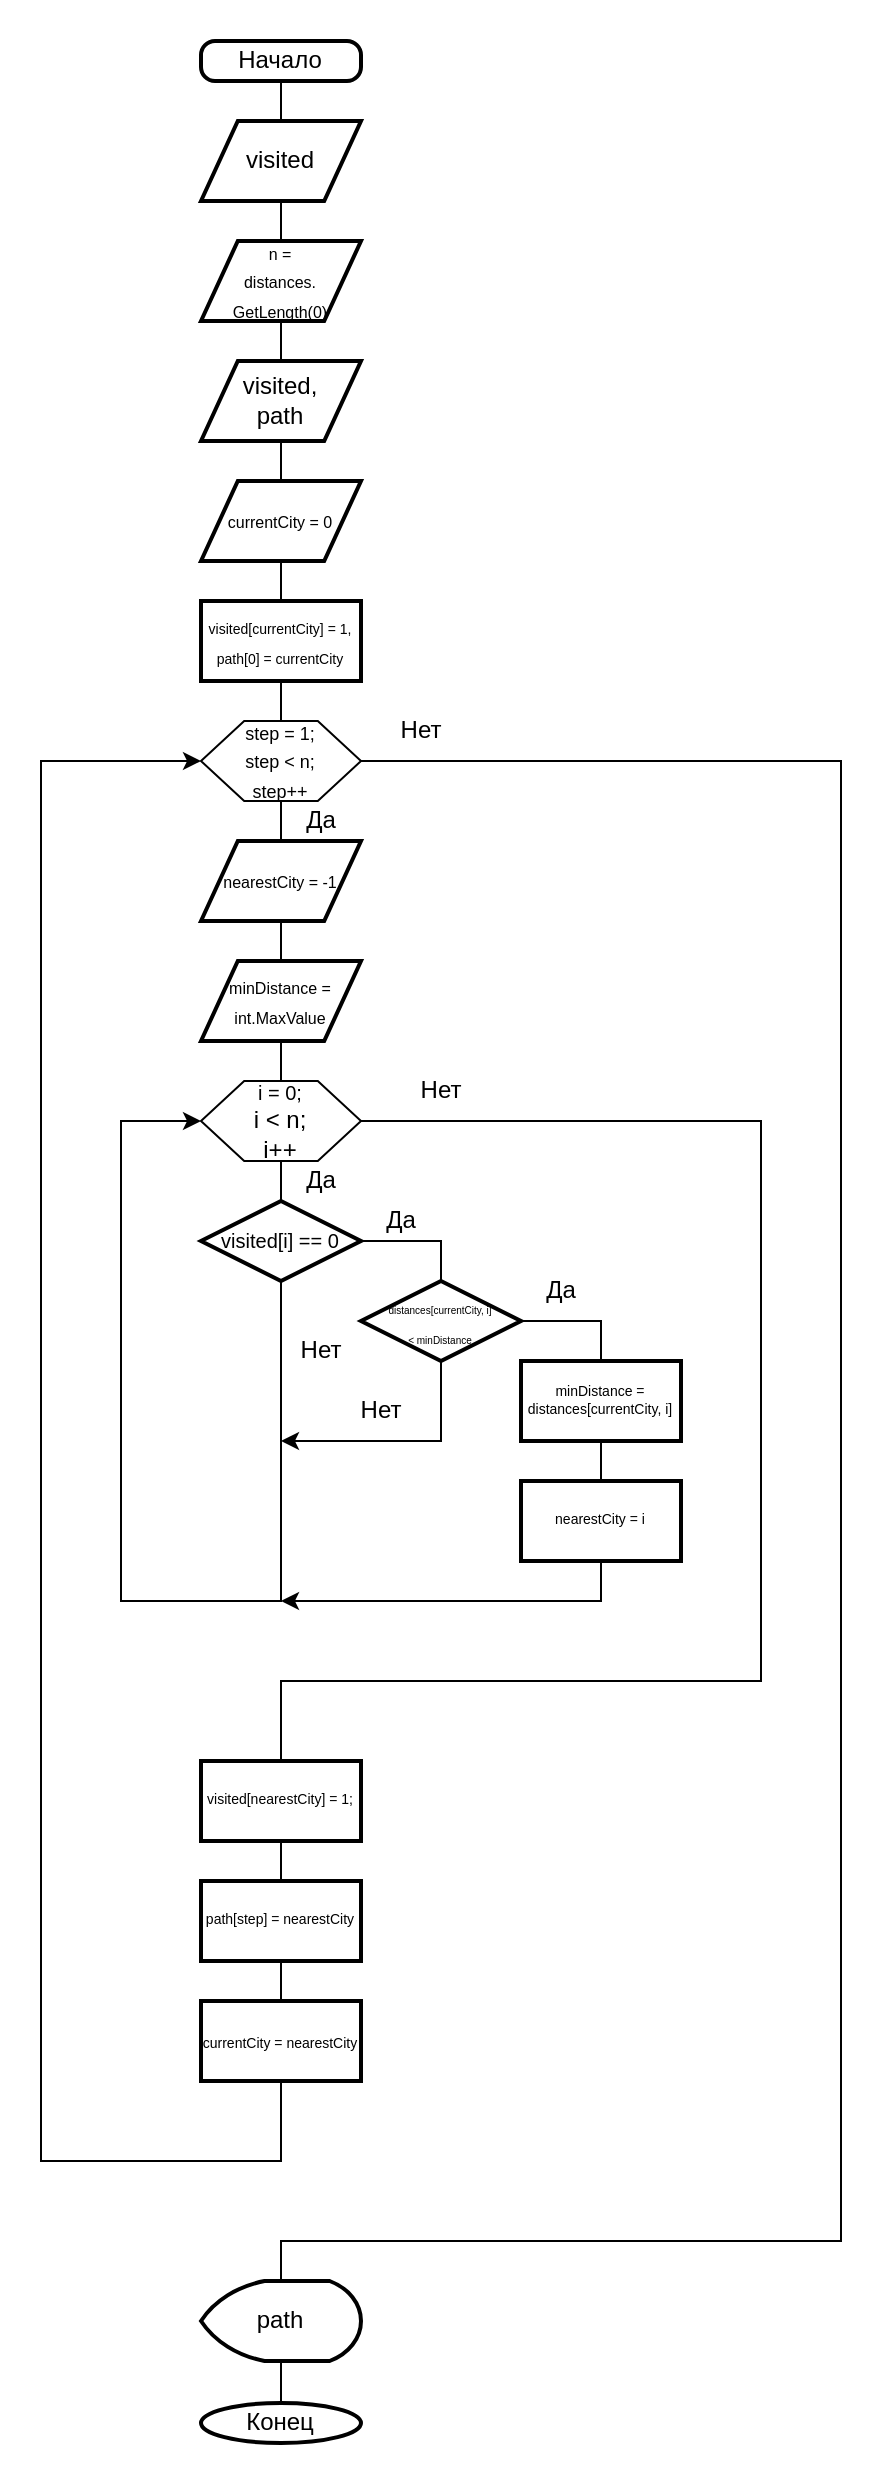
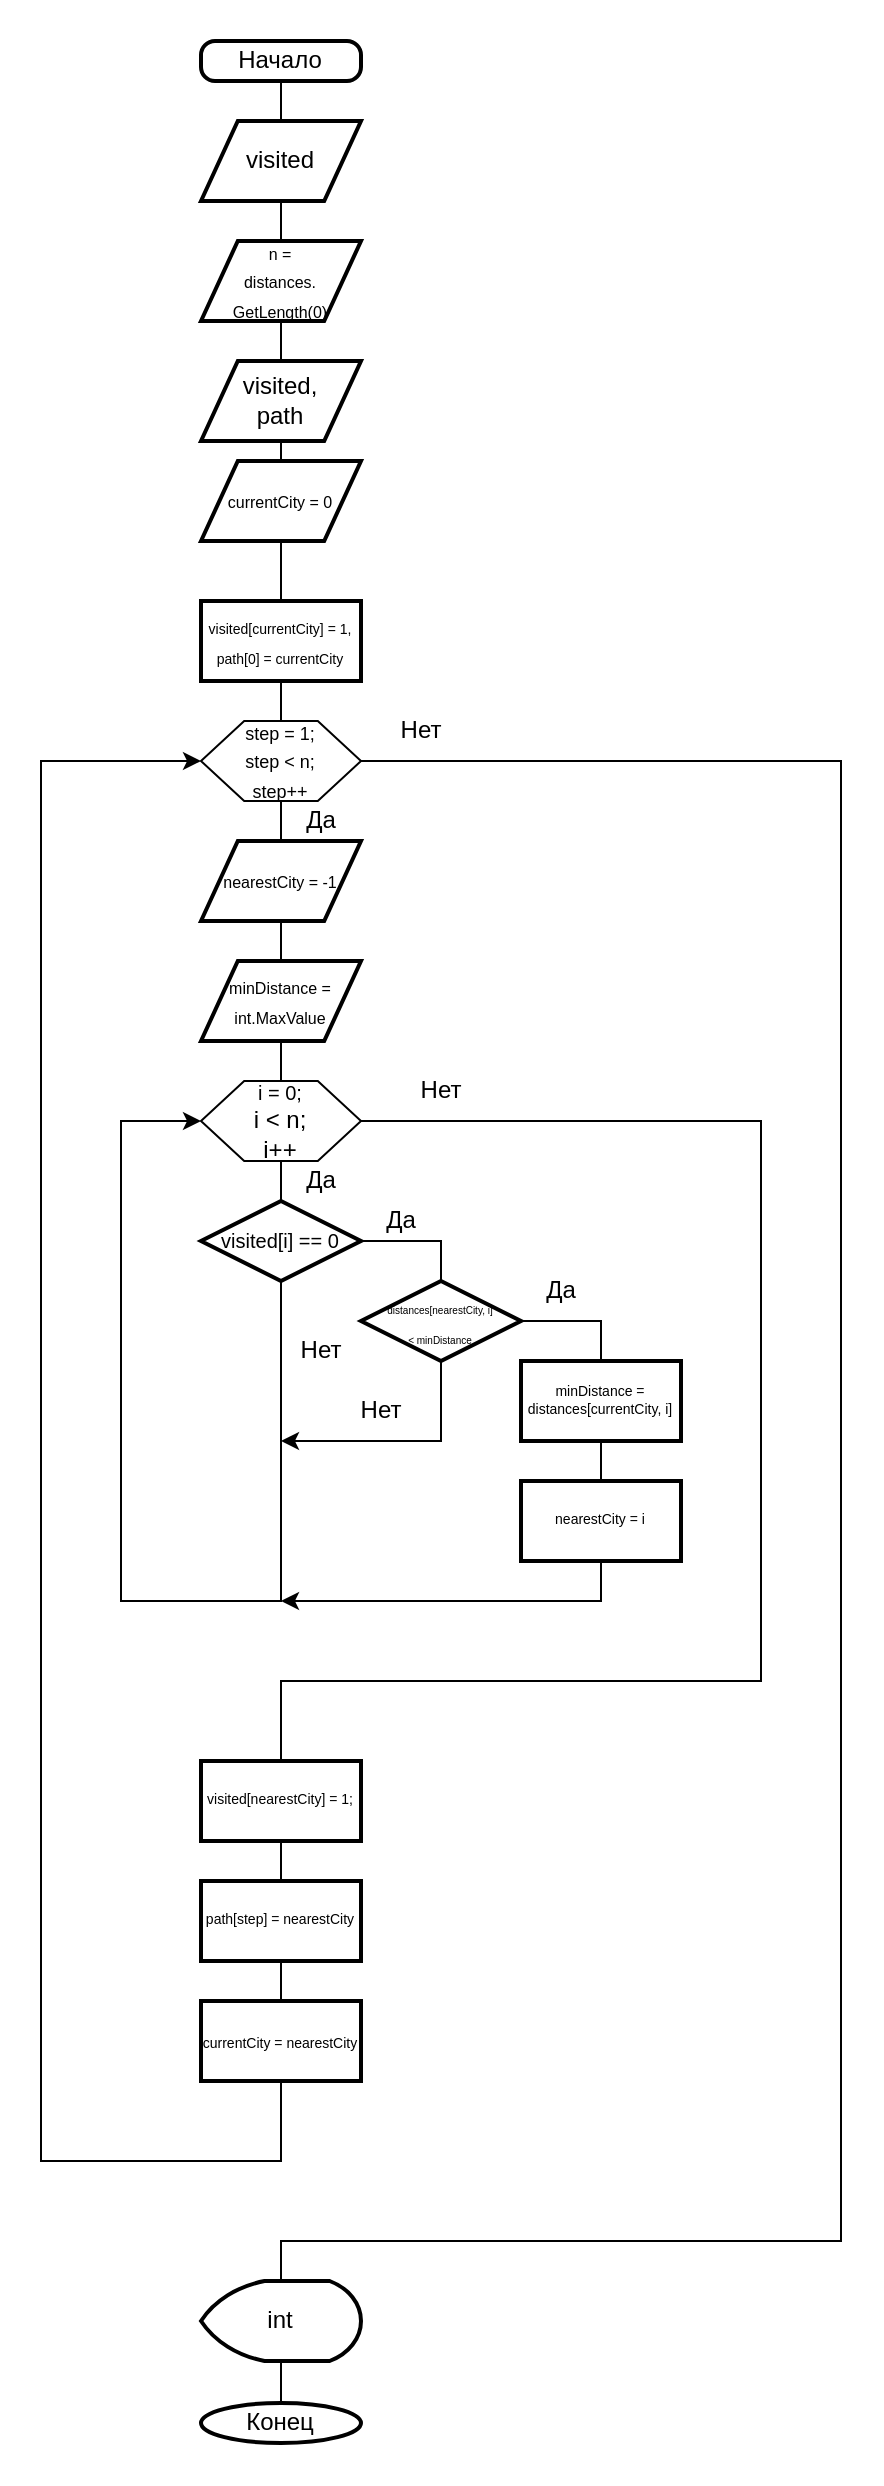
node "currentCity = 0": moved (281, 521) -> (281, 501)
node "distances[currentCity, i] < minDistance": label "distances[currentCity, i] < minDistance" -> "distances[nearestCity, i] < minDistance"
node "path": label "path" -> "int"
